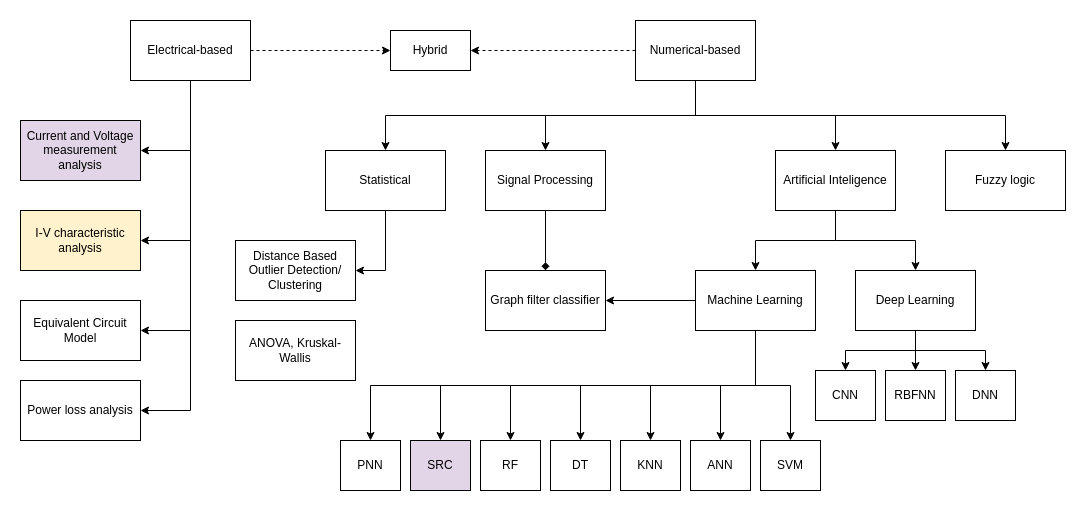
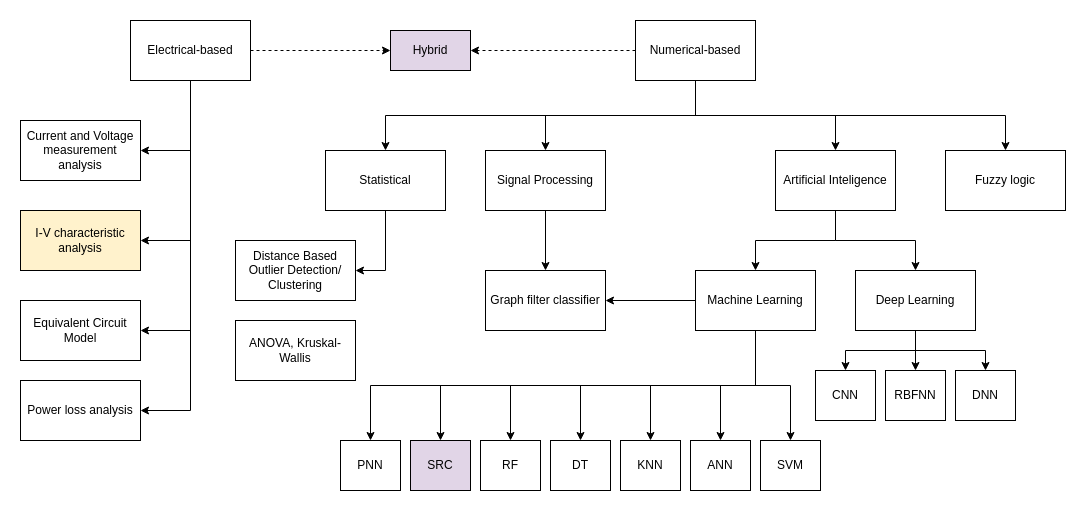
node "Hybrid": fillcolor #ffffff -> #e1d5e7
node "Current and Voltage measurement analysis": fillcolor #e1d5e7 -> #ffffff
edge "Signal Processing" -> "Graph filter classifier": arrowhead diamond -> classic
